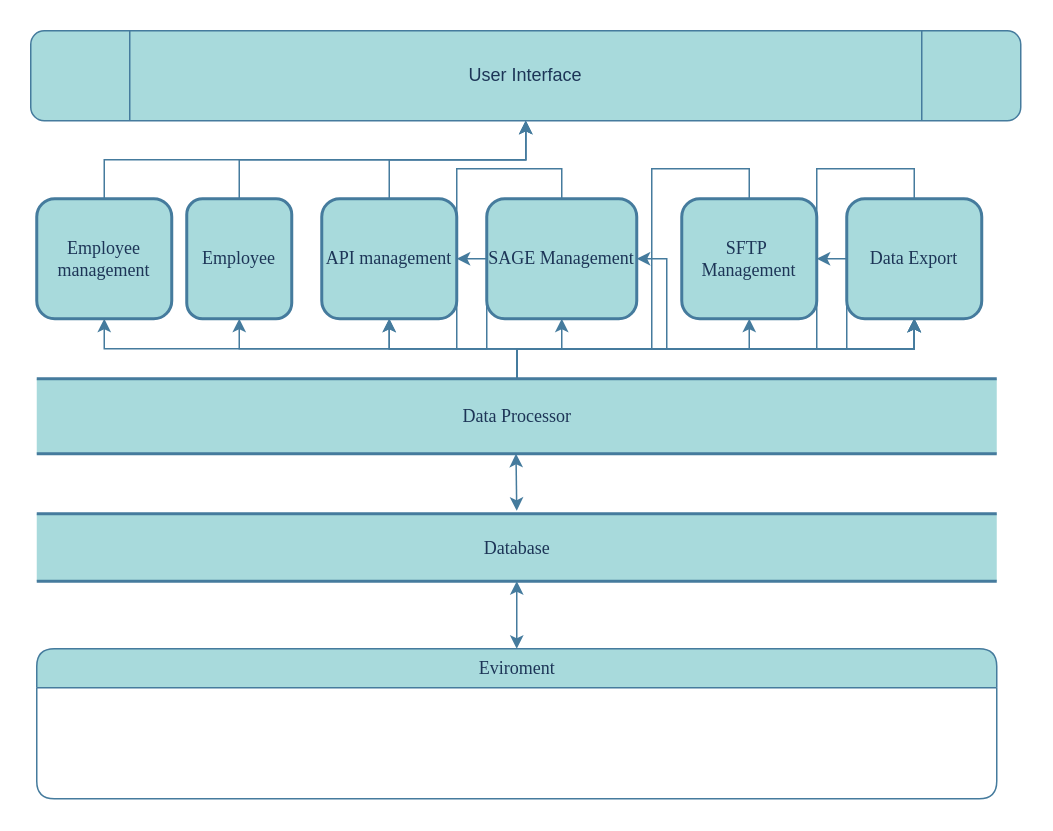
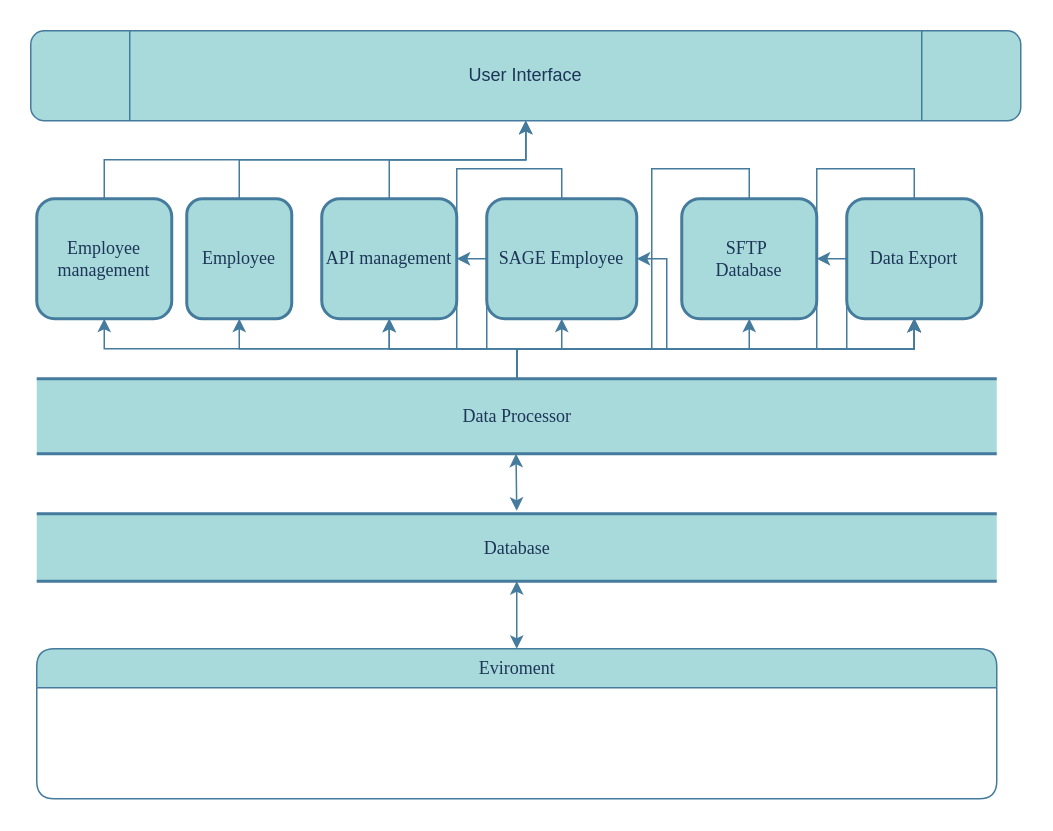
node "SAGE Management": label "SAGE Management" -> "SAGE Employee"
node "SFTP Management": label "SFTP Management" -> "SFTP Database"
